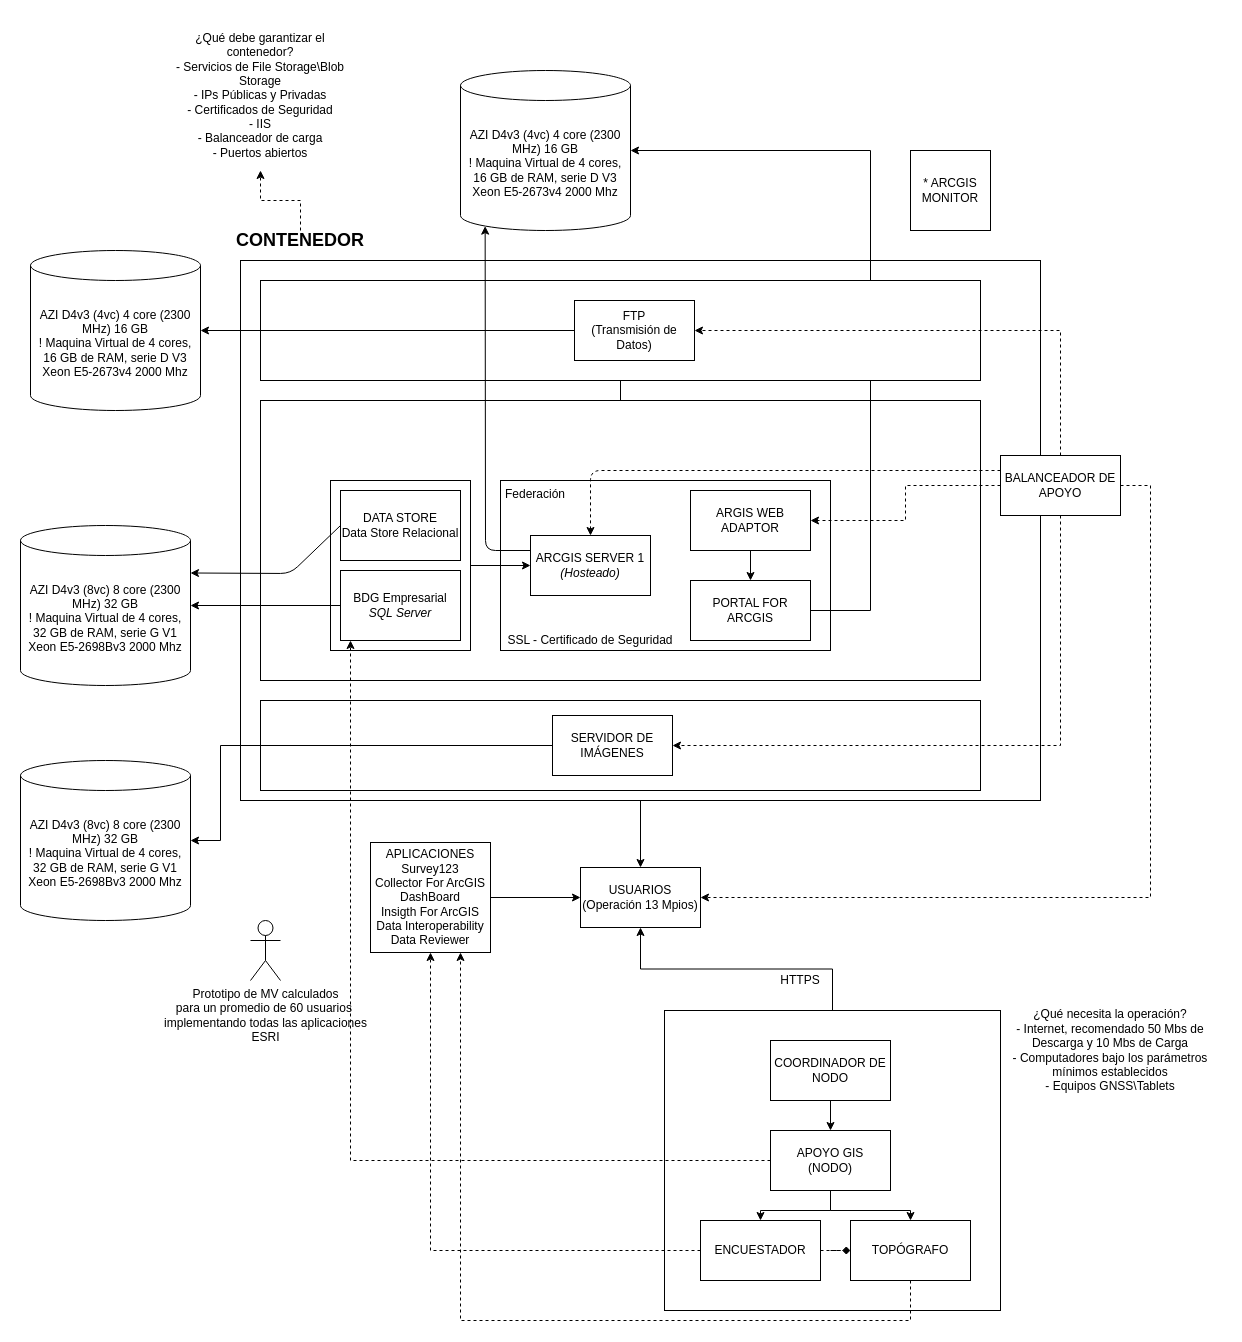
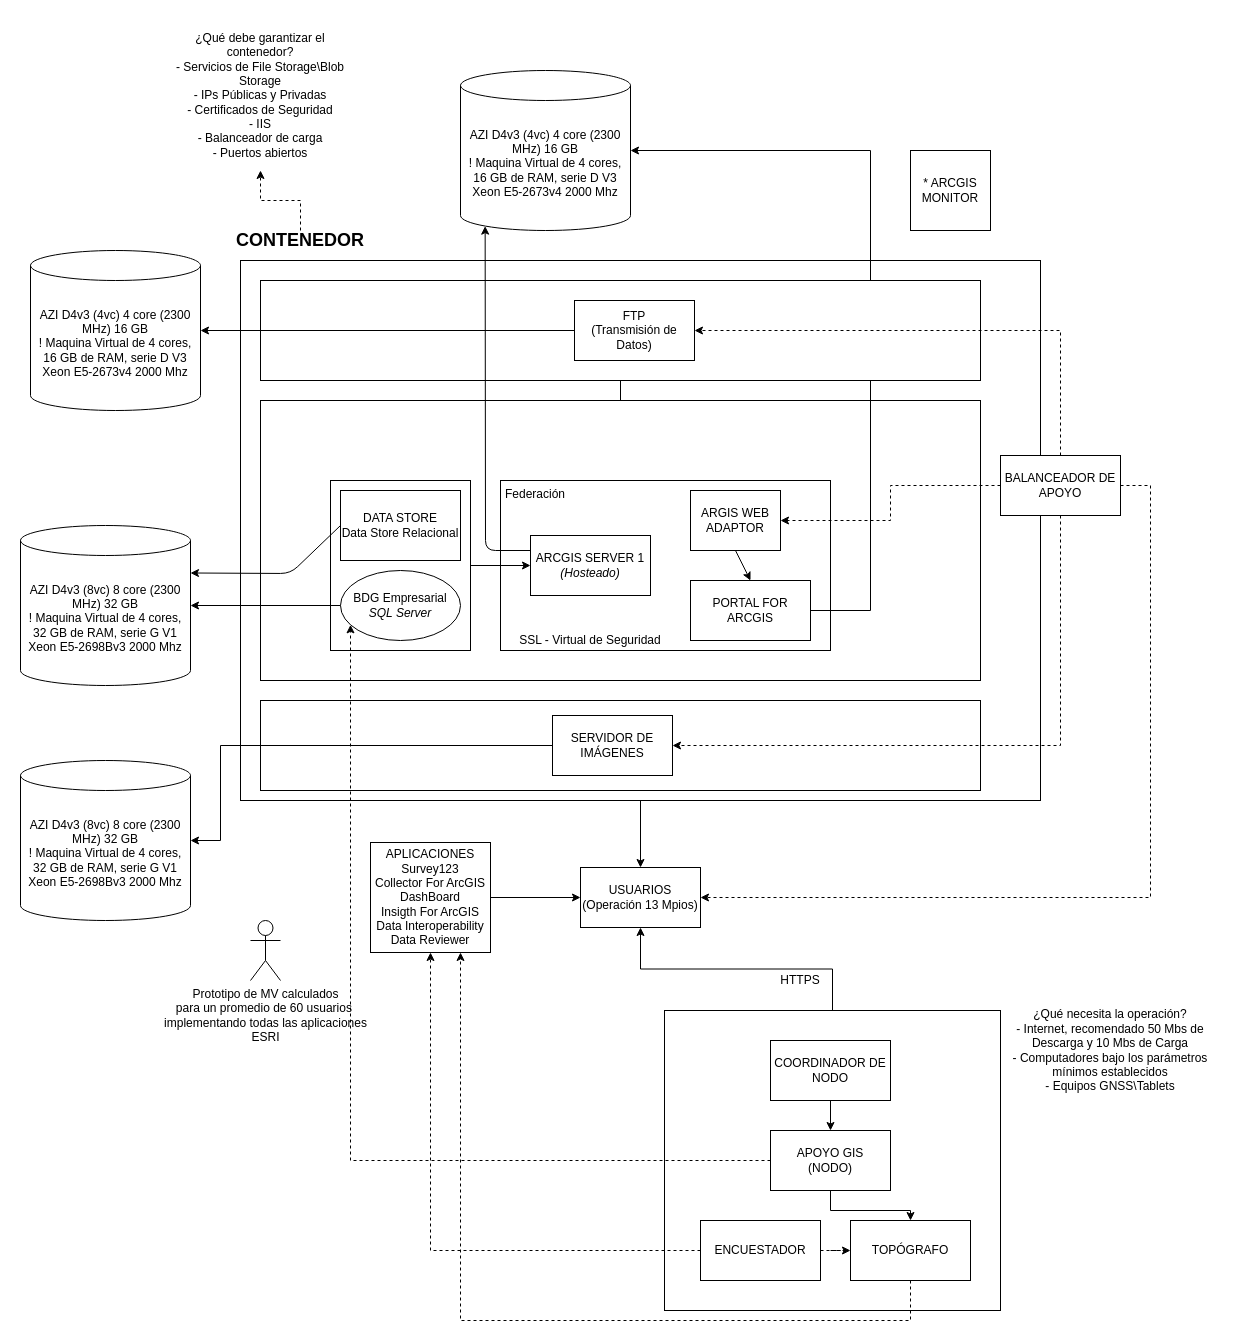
edge "BALANCEADOR DE APOYO" -> "ARCGIS SERVER 1 (Hosteado)": removed
node "ARGIS WEB ADAPTOR": size 120x60 -> 90x60
node "BDG Empresarial SQL Server": shape rectangle -> ellipse
node "SSL - Certificado de Seguridad": label "SSL - Certificado de Seguridad" -> "SSL - Virtual de Seguridad"
edge "APOYO GIS (NODO)" -> "ENCUESTADOR": removed
edge "ENCUESTADOR" -> "TOPÓGRAFO": arrowhead diamond -> classic
